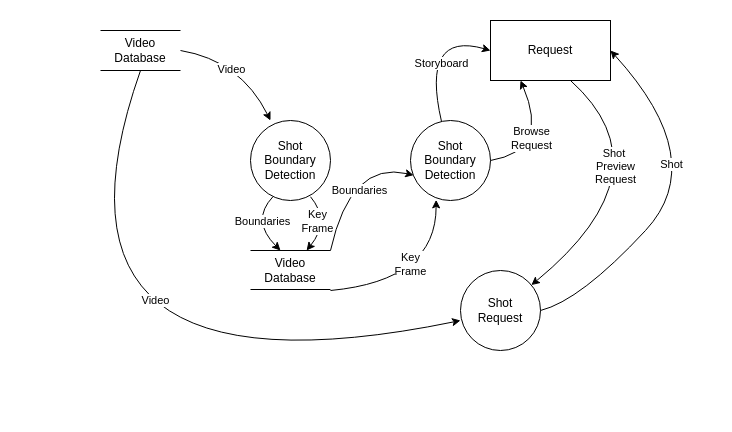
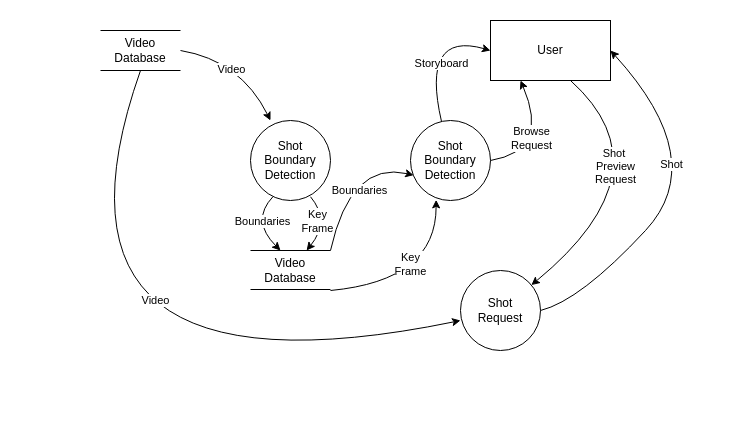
node "Request": label "Request" -> "User"
